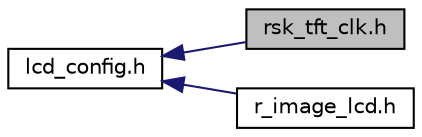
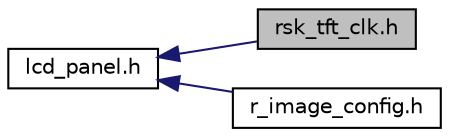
node "lcd_config.h": label "lcd_config.h" -> "lcd_panel.h"
node "r_image_lcd.h": label "r_image_lcd.h" -> "r_image_config.h"
